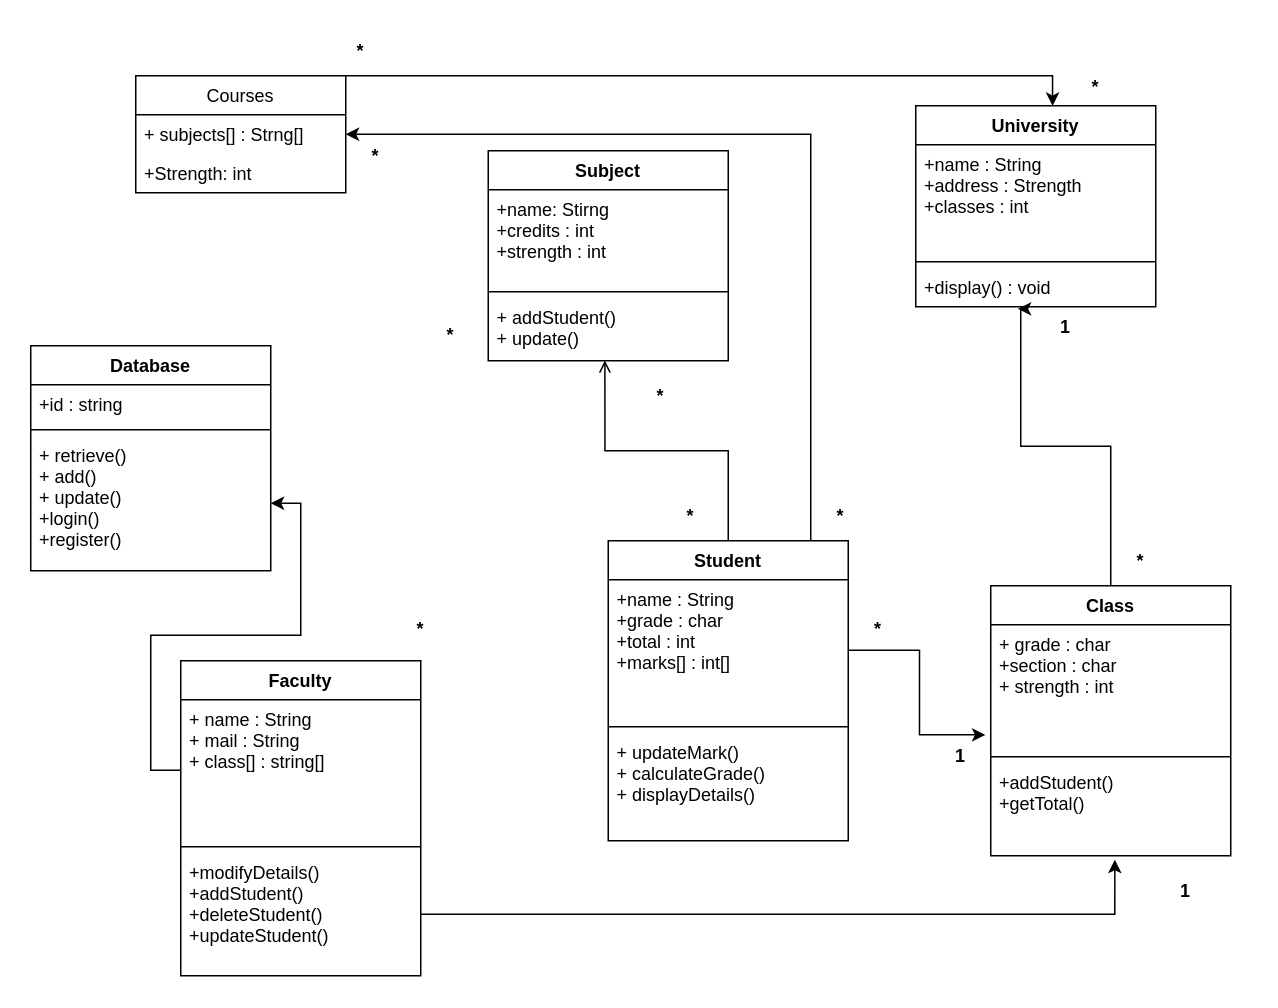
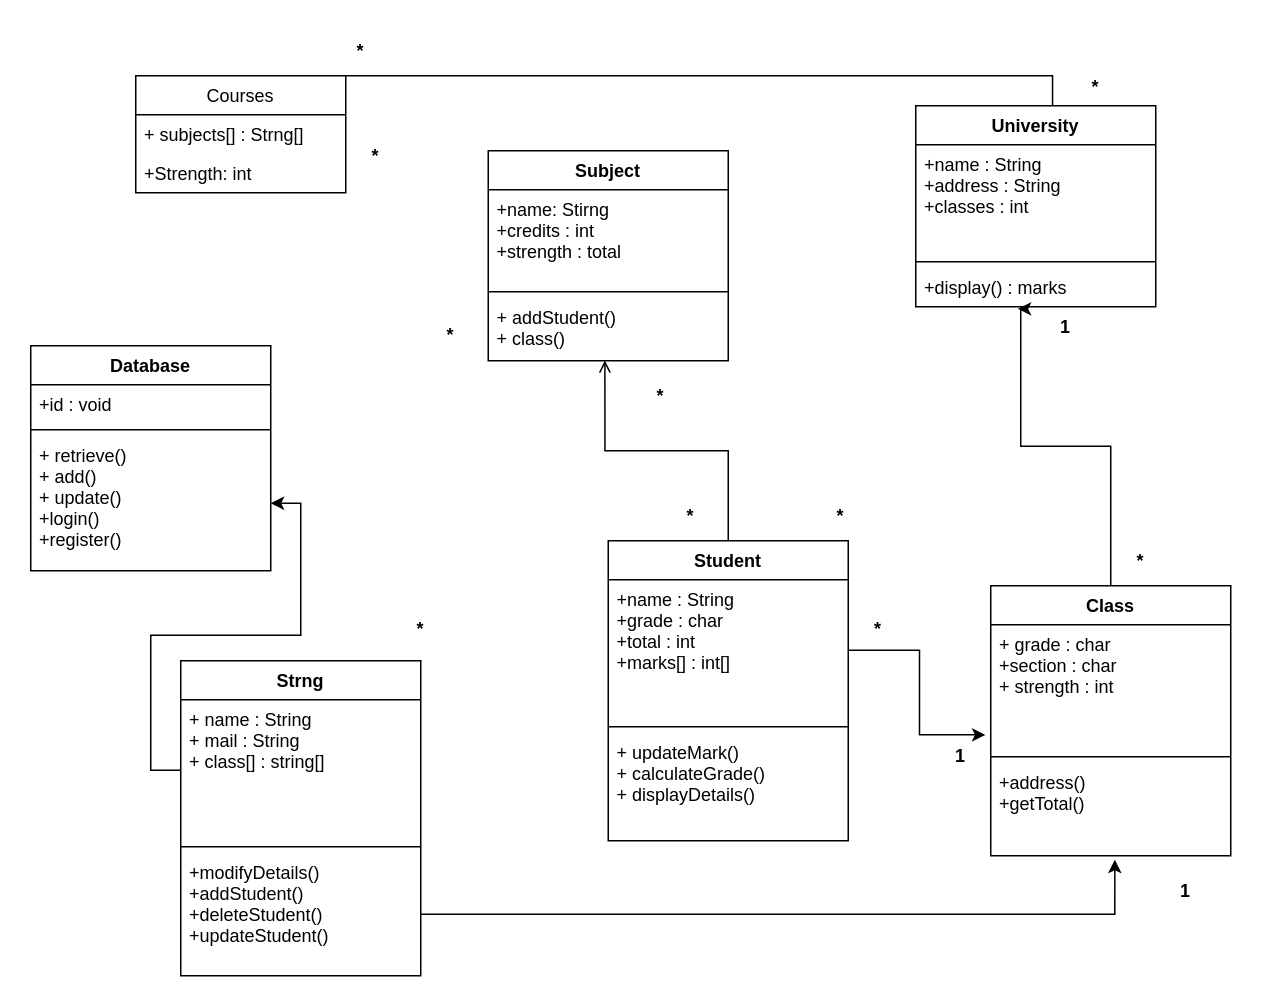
edge "Courses" -> "University": arrowhead classic -> none
edge "Student" -> "+ subjects[] : Strng[]": removed
node "+name : String +address : Strength +classes : int": label "+name : String +address : Strength +classes : int" -> "+name : String +address : String +classes : int"
node "+name: Stirng +credits : int +strength : int": label "+name: Stirng +credits : int +strength : int" -> "+name: Stirng +credits : int +strength : total"
node "+display() : void": label "+display() : void" -> "+display() : marks"
node "+ addStudent() + update()": label "+ addStudent() + update()" -> "+ addStudent() + class()"
node "+id : string": label "+id : string" -> "+id : void"
node "Faculty": label "Faculty" -> "Strng"
node "+addStudent() +getTotal()": label "+addStudent() +getTotal()" -> "+address() +getTotal()"
